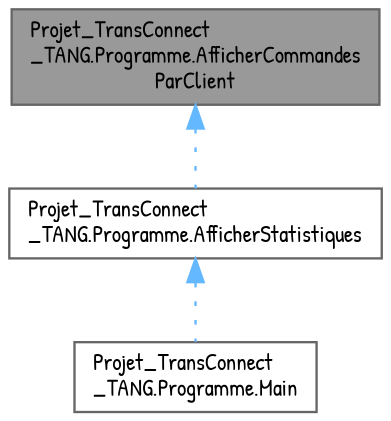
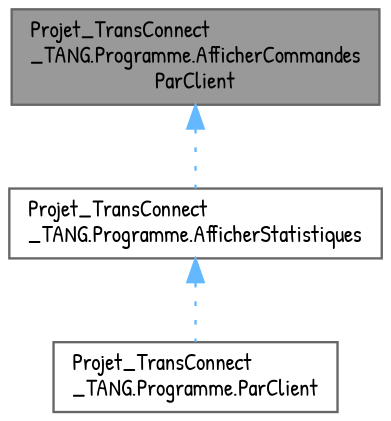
node "Projet_TransConnect _TANG.Programme.Main": label "Projet_TransConnect _TANG.Programme.Main" -> "Projet_TransConnect _TANG.Programme.ParClient"
